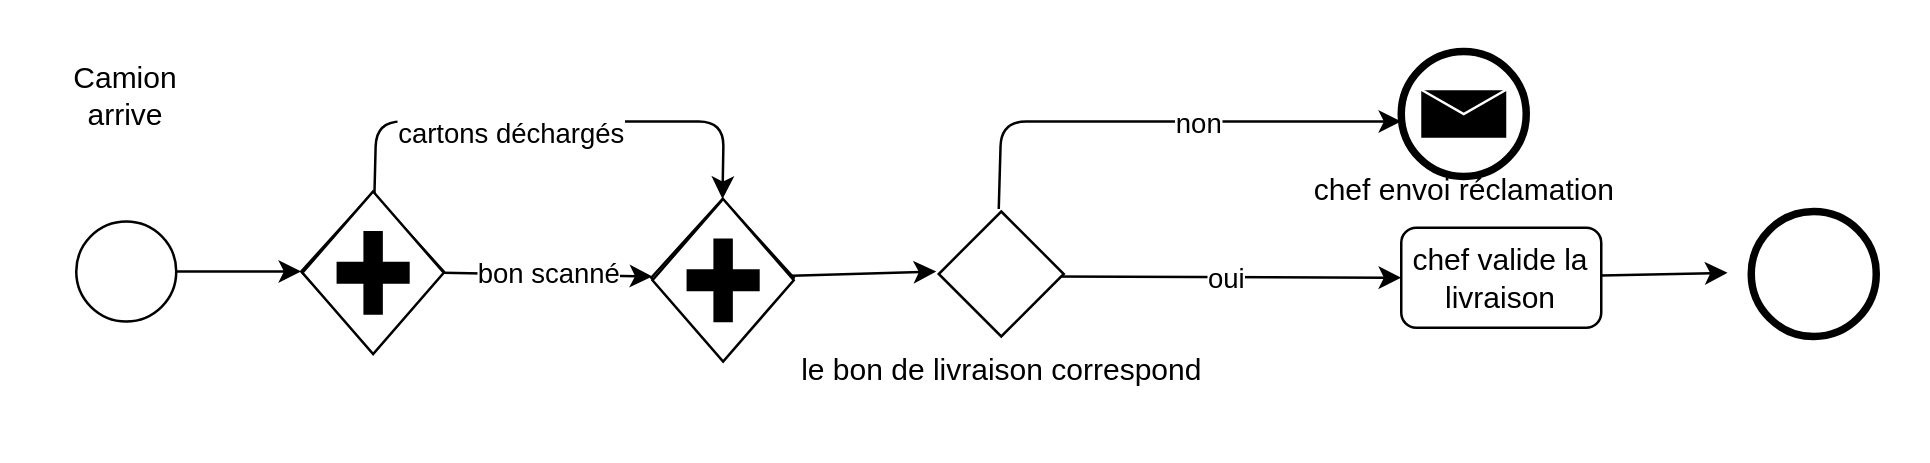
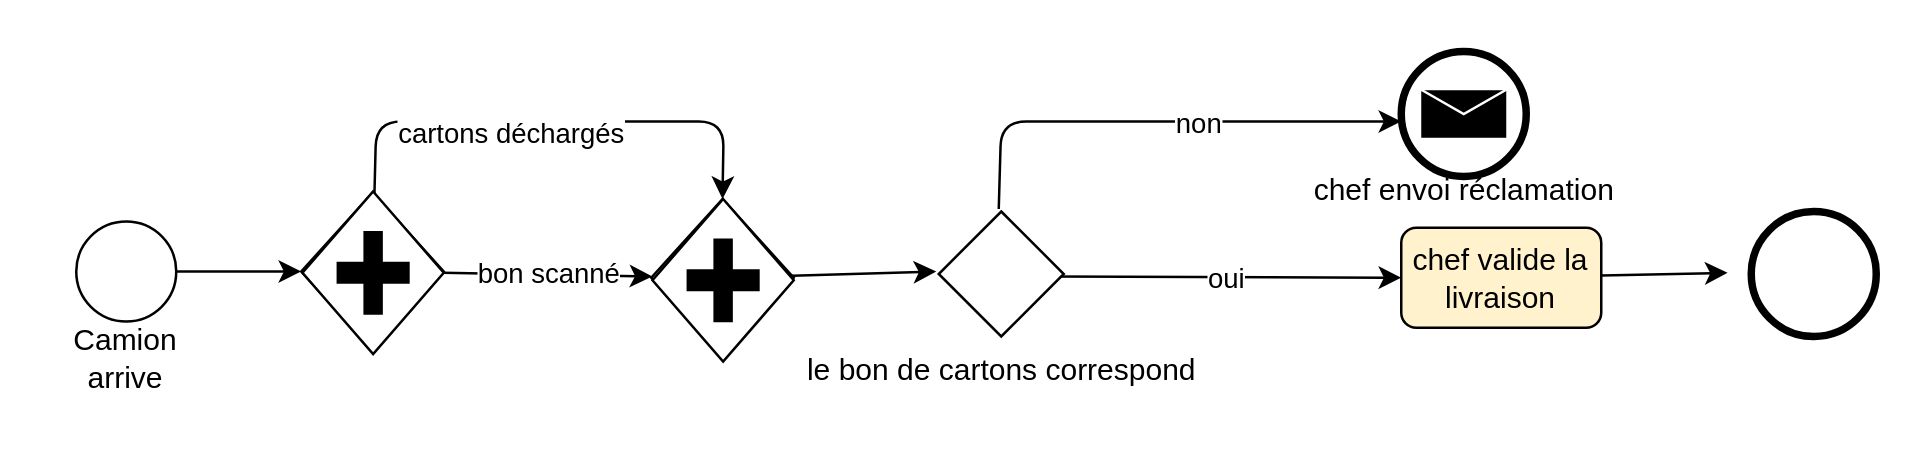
node "Camion arrive": moved (126, 96) -> (126, 359)
node "chef valide la livraison": fillcolor #ffffff -> #fff2cc
node "le bon de livraison correspond": label "le bon de livraison correspond" -> "le bon de cartons correspond"
